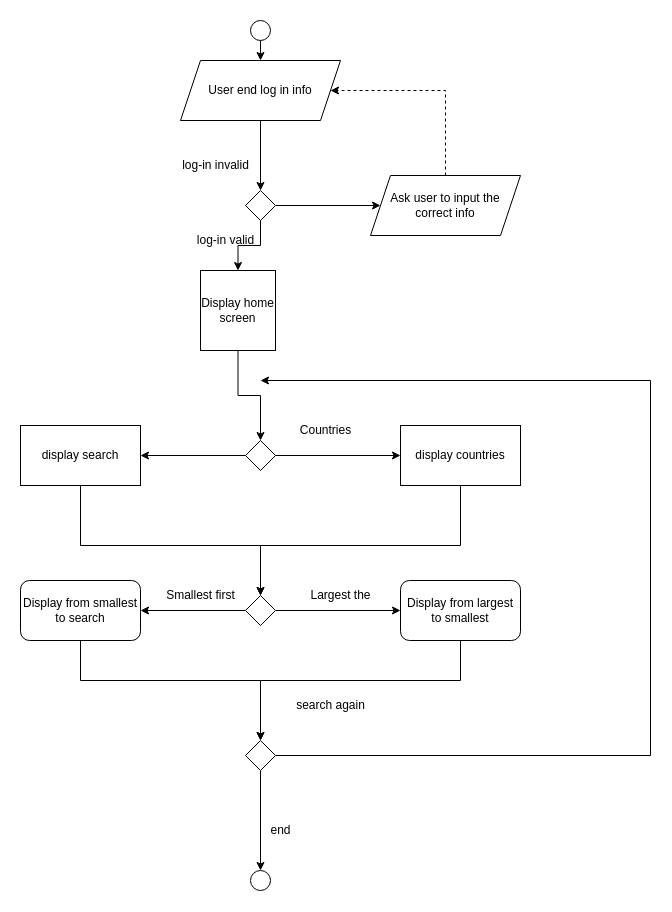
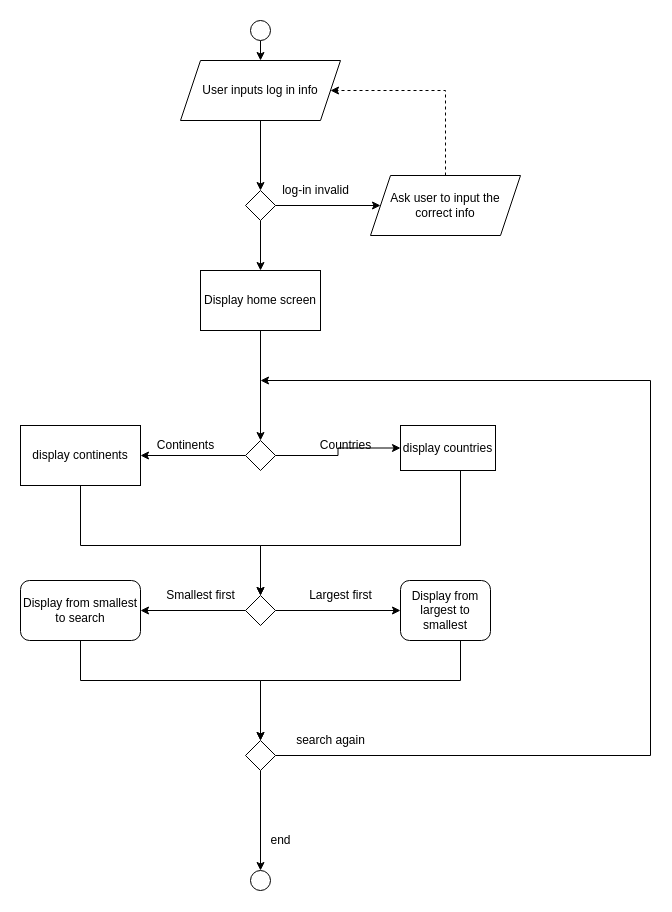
node "User end log in info": label "User end log in info" -> "User inputs log in info"
node "log-in invalid": moved (216, 166) -> (316, 191)
node "log-in valid": removed
node "Display home screen": size 75x80 -> 120x60
node "Countries": moved (326, 431) -> (346, 446)
node "Continents": added
node "display search": label "display search" -> "display continents"
node "display countries": size 120x60 -> 95x45
node "Largest the": label "Largest the" -> "Largest first"
node "Display from largest to smallest": size 120x60 -> 90x60
node "search again": moved (331, 706) -> (331, 741)
node "end": moved (281, 831) -> (281, 841)
